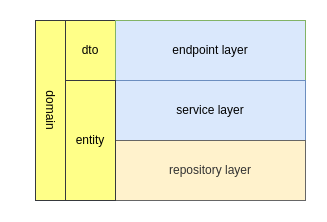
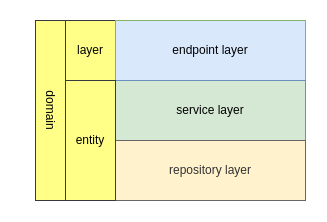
node "dto": label "dto" -> "layer"
node "service layer": fillcolor #dae8fc -> #d5e8d4
